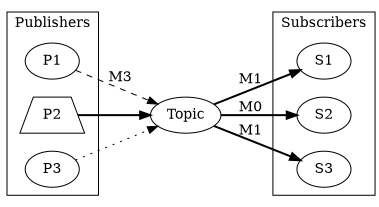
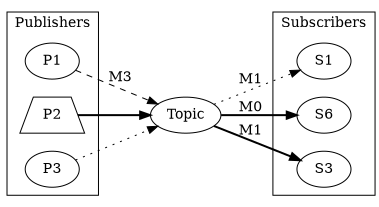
edge "Topic" -> "S1": style bold -> dotted
node "S2": label "S2" -> "S6"
